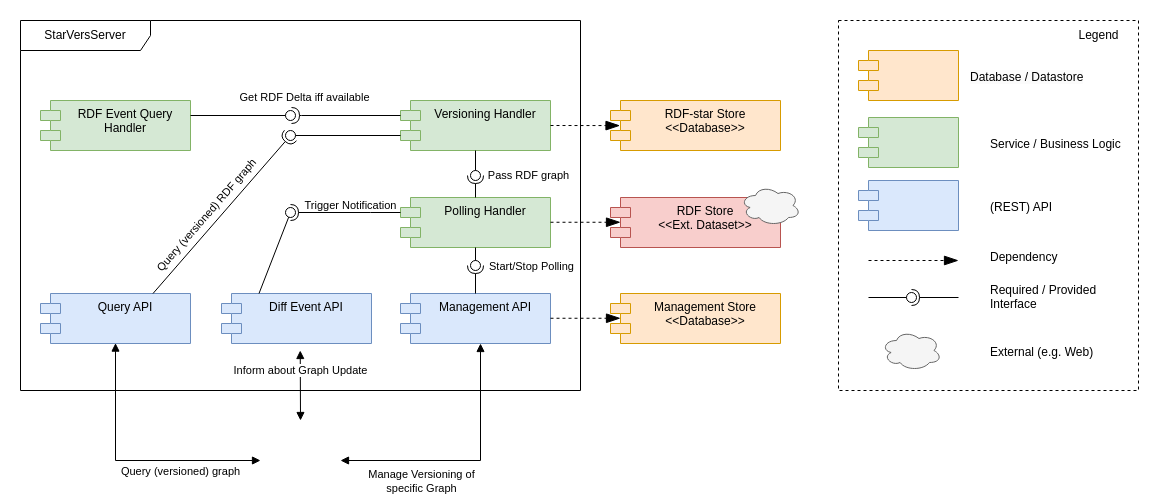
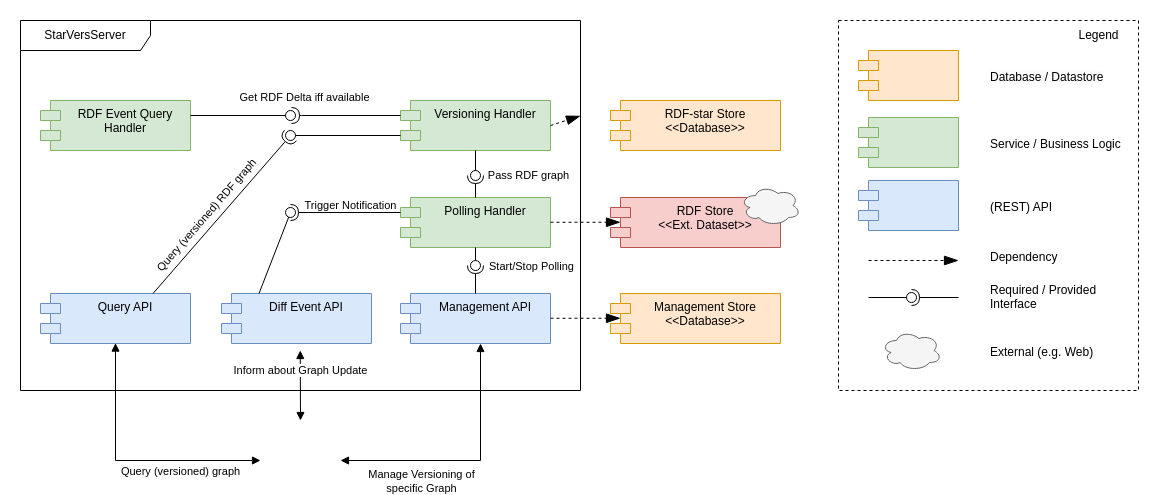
node "Database / Datastore": moved (1044, 76) -> (1064, 76)
edge "Versioning Handler" -> "RDF-star Store <<Database>>": now "Versioning Handler" -> "StarVersServer"
